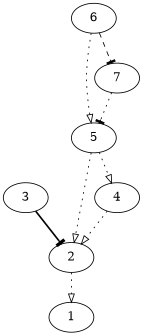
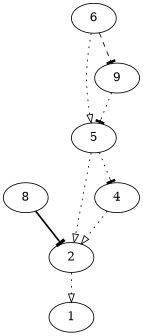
node "7": label "7" -> "9"
edge "5" -> "4": arrowhead onormal -> tee
node "3": label "3" -> "8"
